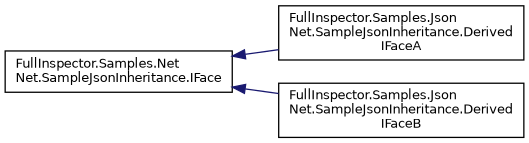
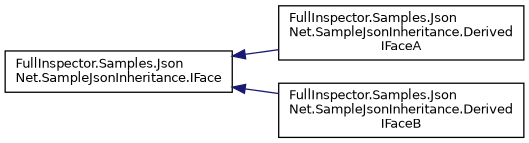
node "FullInspector.Samples.Net Net.SampleJsonInheritance.IFace": label "FullInspector.Samples.Net Net.SampleJsonInheritance.IFace" -> "FullInspector.Samples.Json Net.SampleJsonInheritance.IFace"
